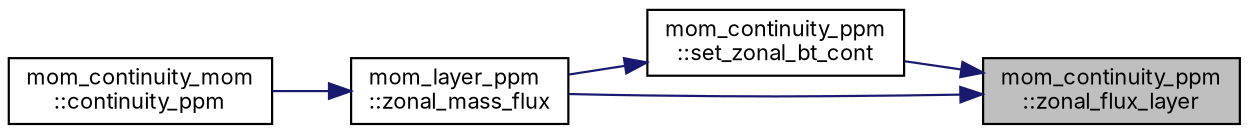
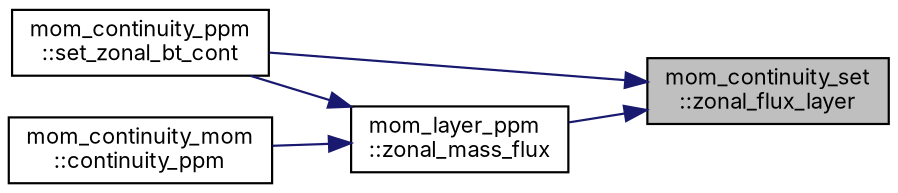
edge "mom_layer_ppm ::zonal_mass_flux" -> "mom_continuity_ppm ::set_zonal_bt_cont": reversed
node "mom_continuity_ppm ::zonal_flux_layer": label "mom_continuity_ppm ::zonal_flux_layer" -> "mom_continuity_set ::zonal_flux_layer"
